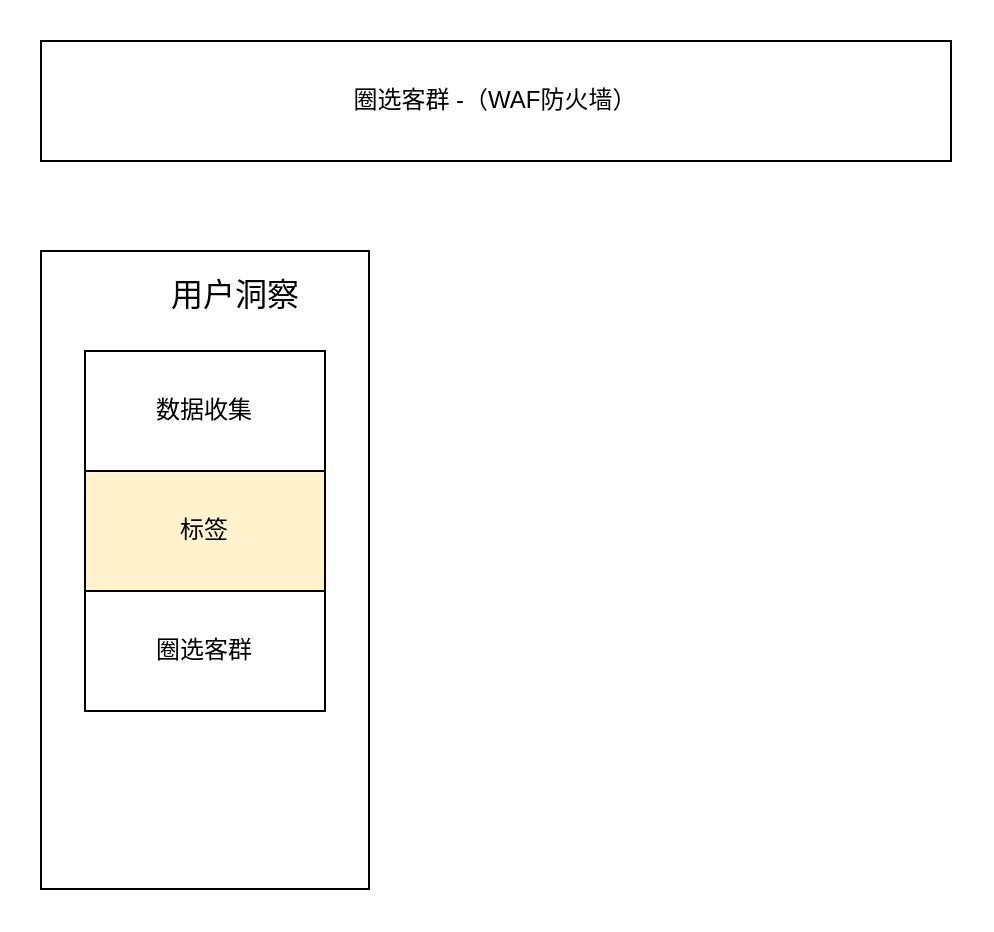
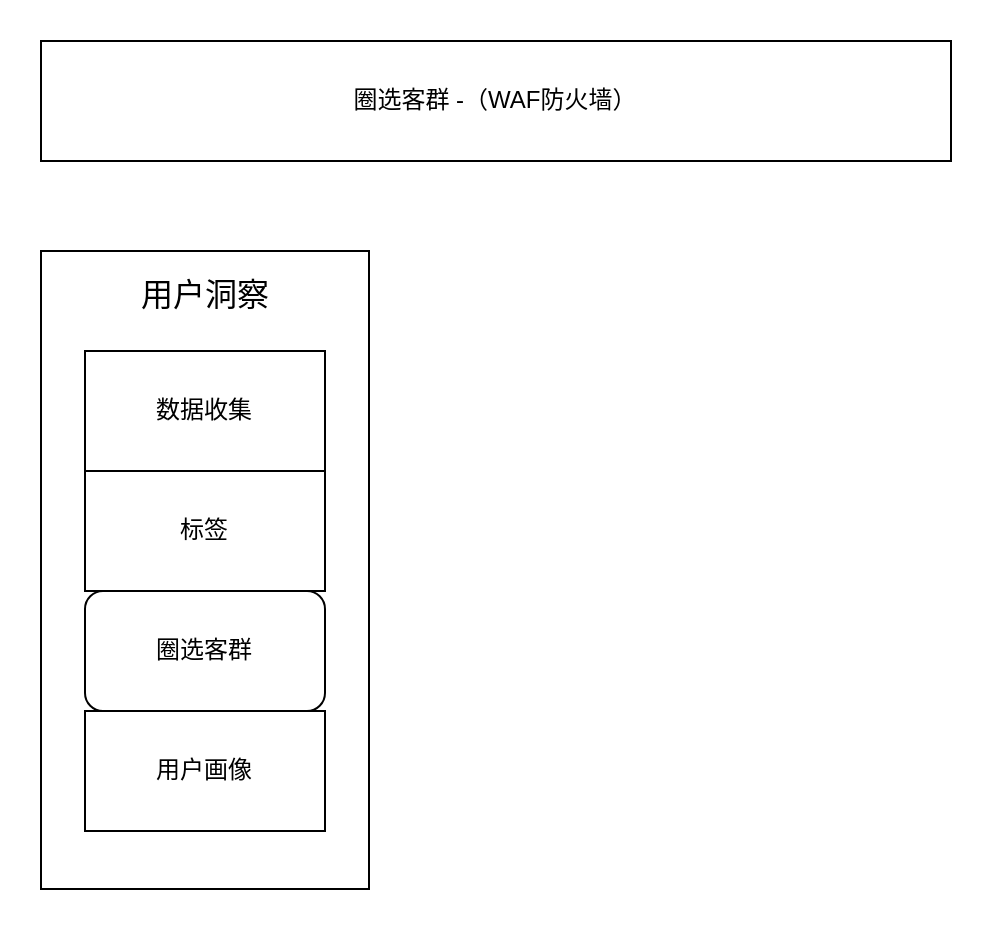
node "用户洞察": moved (235, 295) -> (205, 295)
node "标签": fillcolor #fff2cc -> #ffffff
node "圈选客群": shape rectangle -> rounded rectangle
node "用户画像": added
